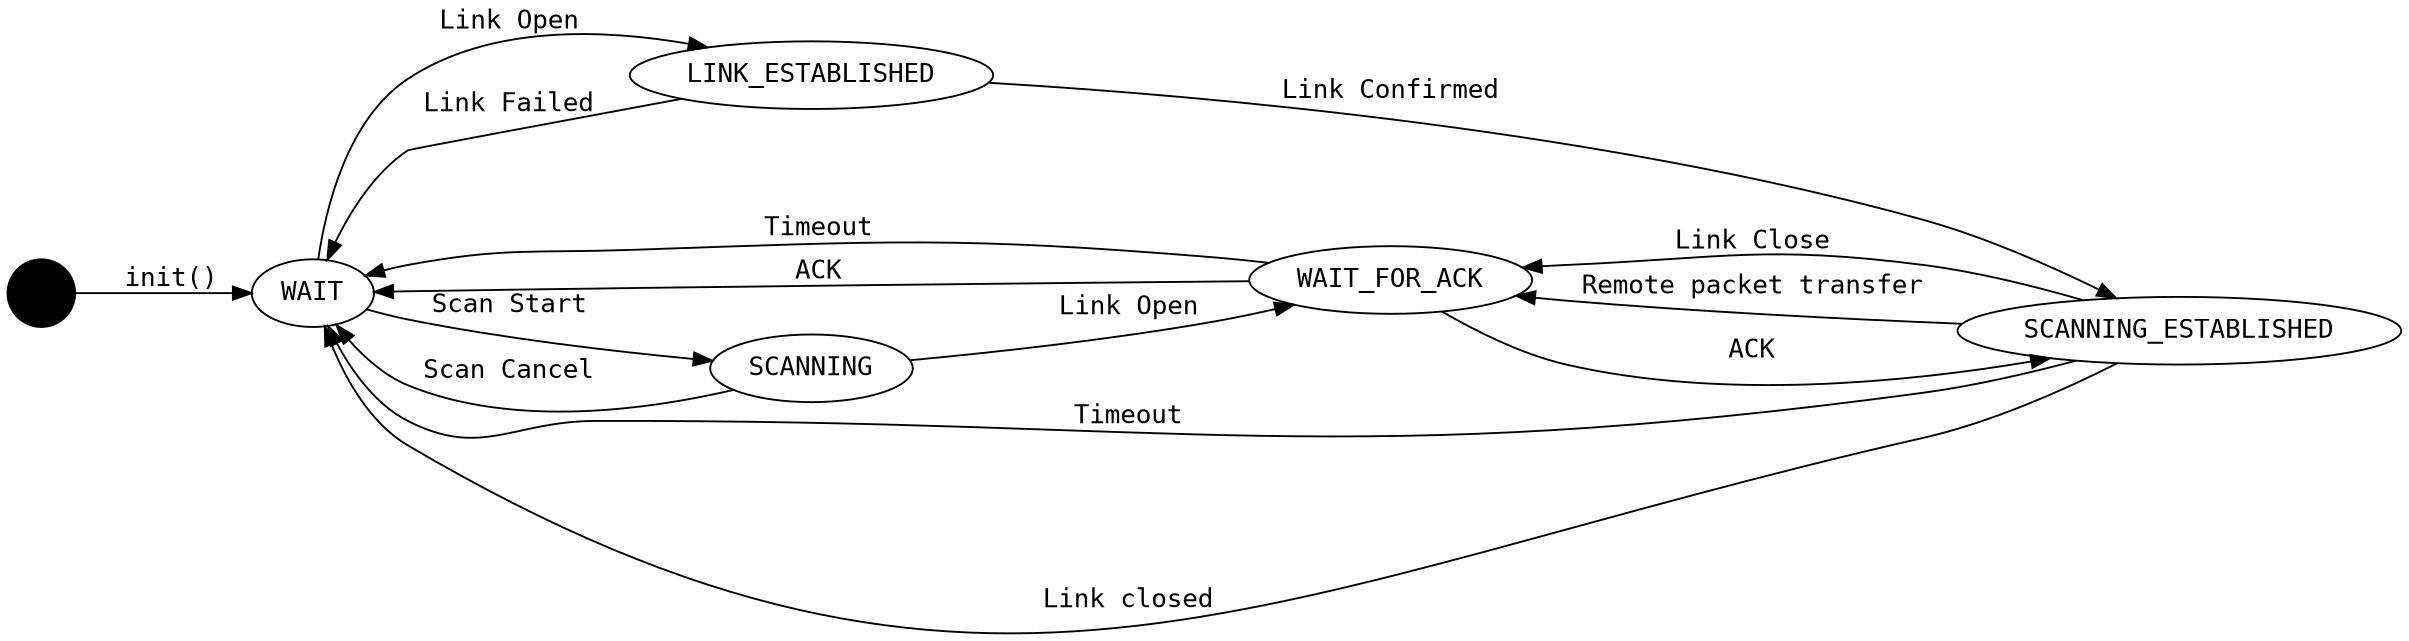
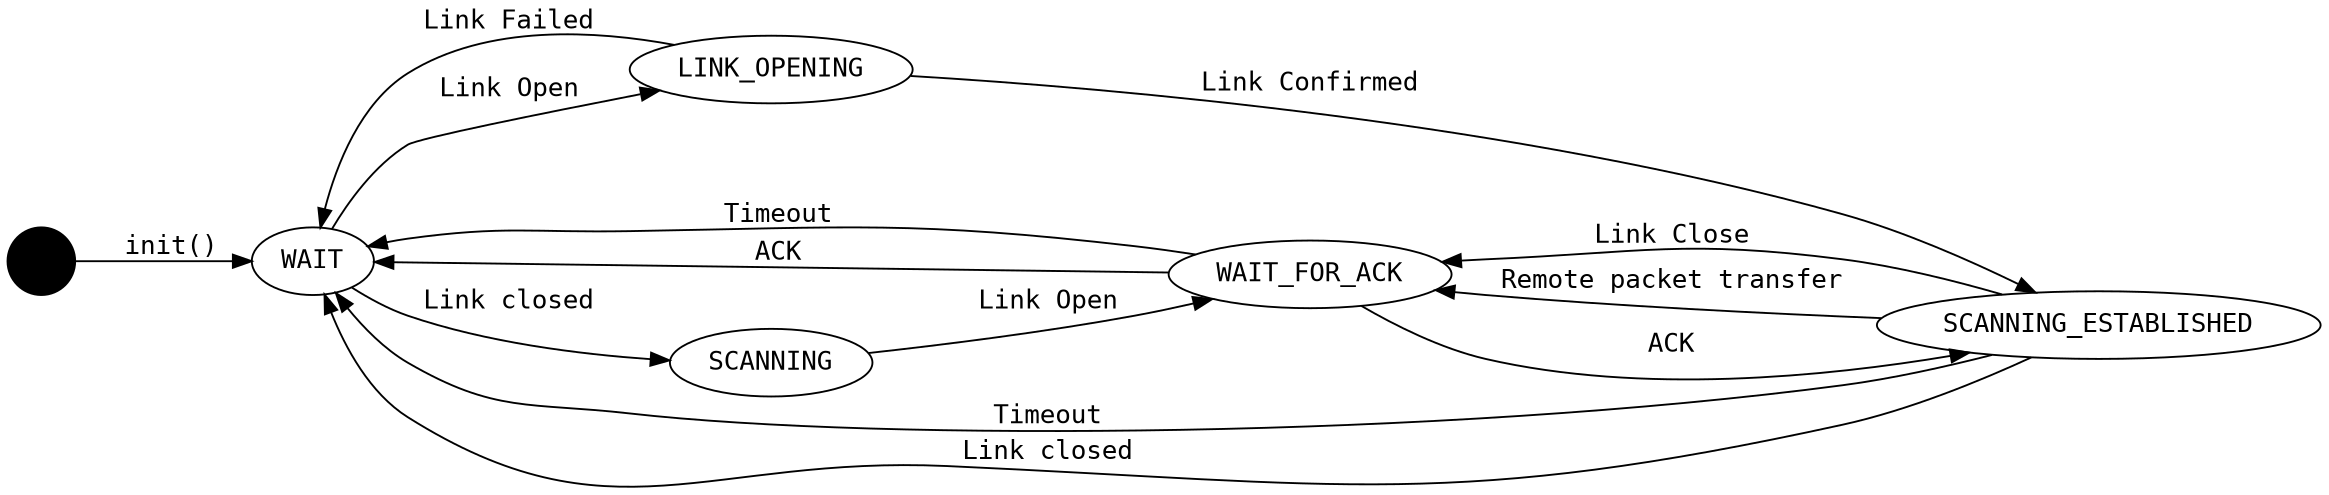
node "LINK_ESTABLISHED": label "LINK_ESTABLISHED" -> "LINK_OPENING"
edge "WAIT" -> "SCANNING": label " Scan Start" -> " Link closed"
edge "SCANNING" -> "WAIT": removed, label "Scan Cancel"
